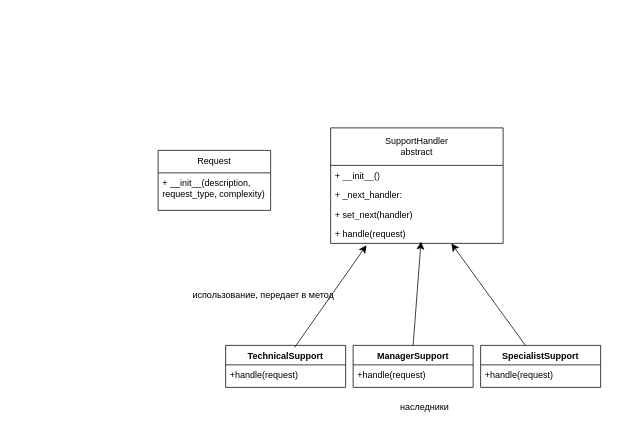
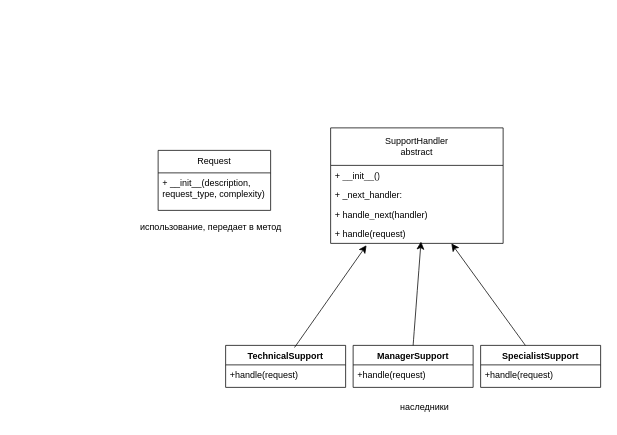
node "+ set_next(handler)": label "+ set_next(handler)" -> "+ handle_next(handler)"
node "использование, передает в метод": moved (263, 295) -> (210, 228)
